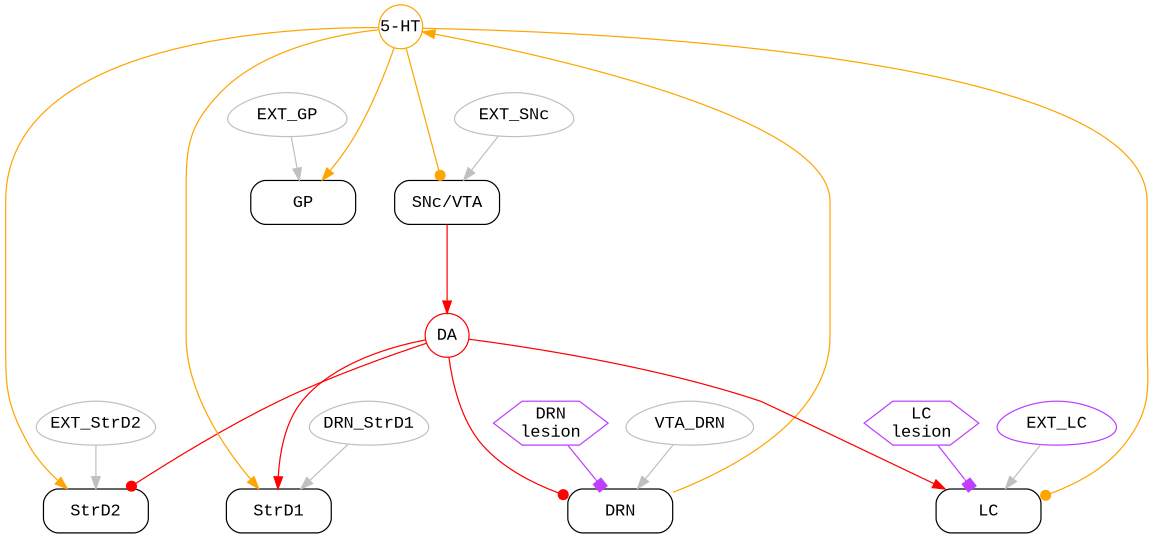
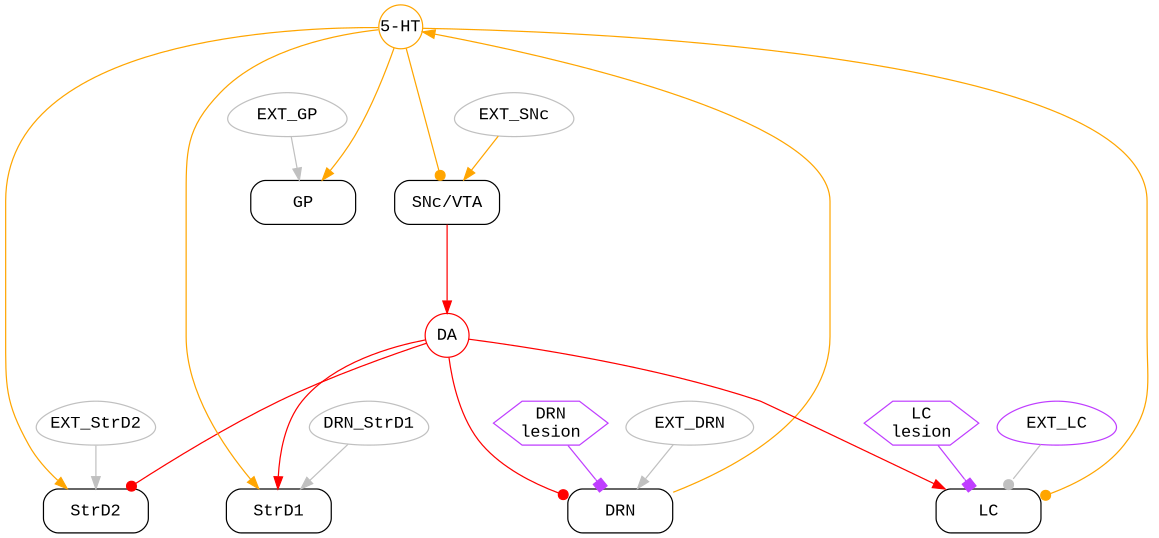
edge "EXT_SNc" -> "SNc/VTA": color grey -> orange
node "VTA_DRN": label "VTA_DRN" -> "EXT_DRN"
edge "EXT_LC" -> "LC": arrowhead normal -> dot
